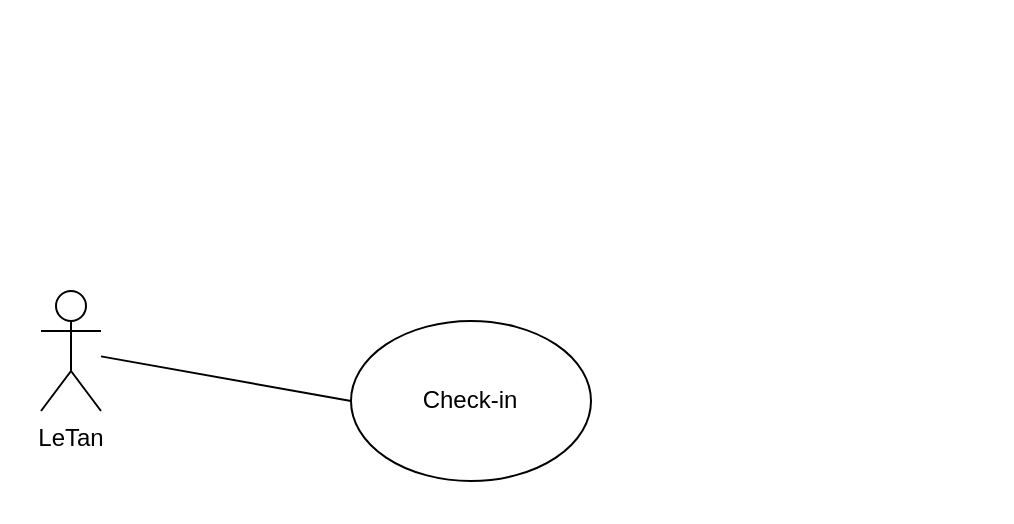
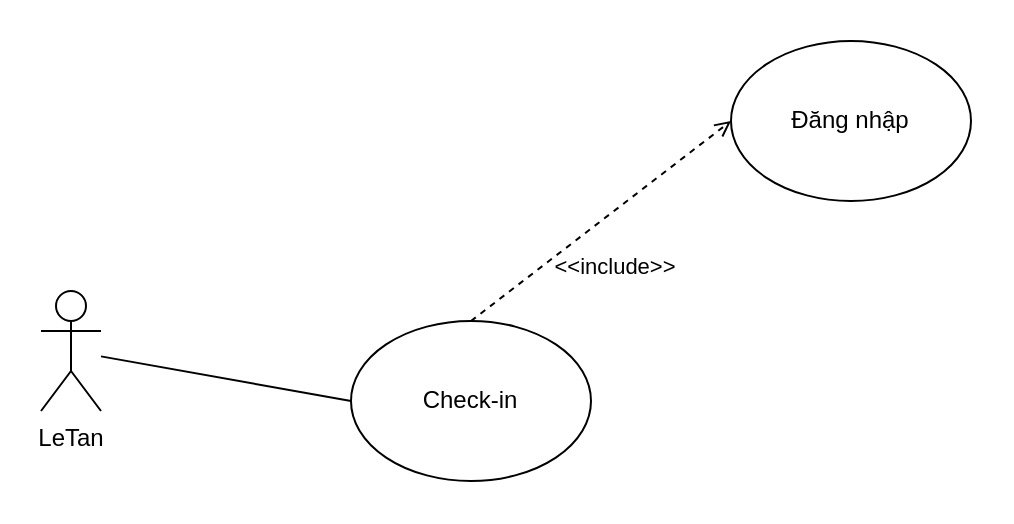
node "Đăng nhập": added
edge "Check-in" -> "Đăng nhập": added, label "<<include>>"
